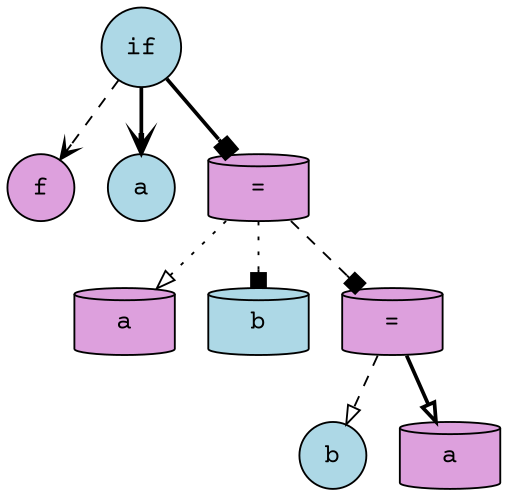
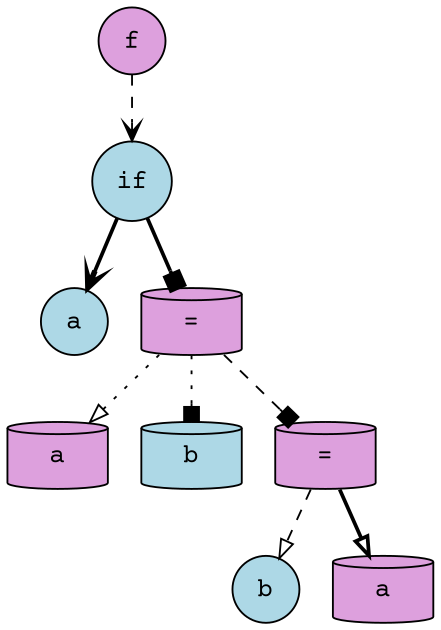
edge "if" -> "f": reversed
